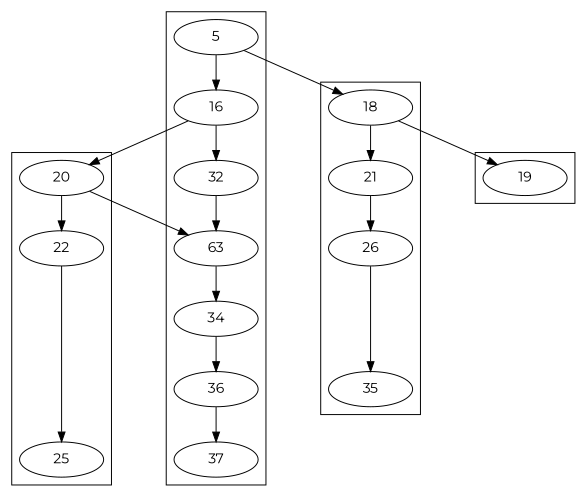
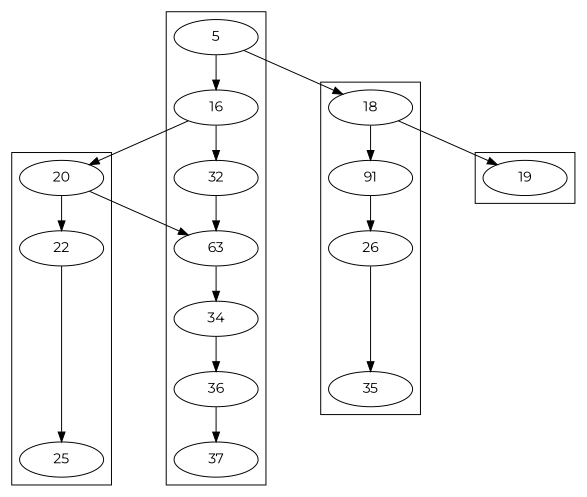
node "21": label "21" -> "91"
